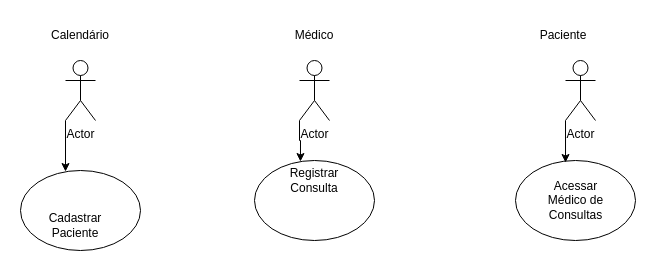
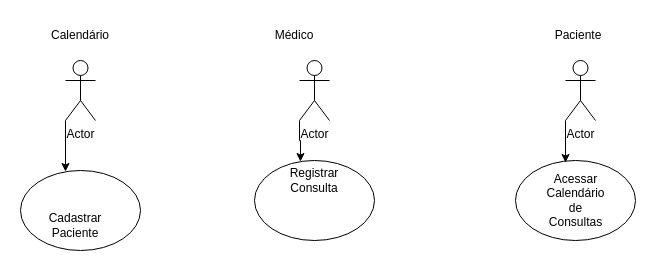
node "Médico": moved (315, 36) -> (295, 36)
node "Paciente": moved (563, 36) -> (578, 36)
node "Acessar Médico de Consultas": label "Acessar Médico de Consultas" -> "Acessar Calendário de Consultas"
